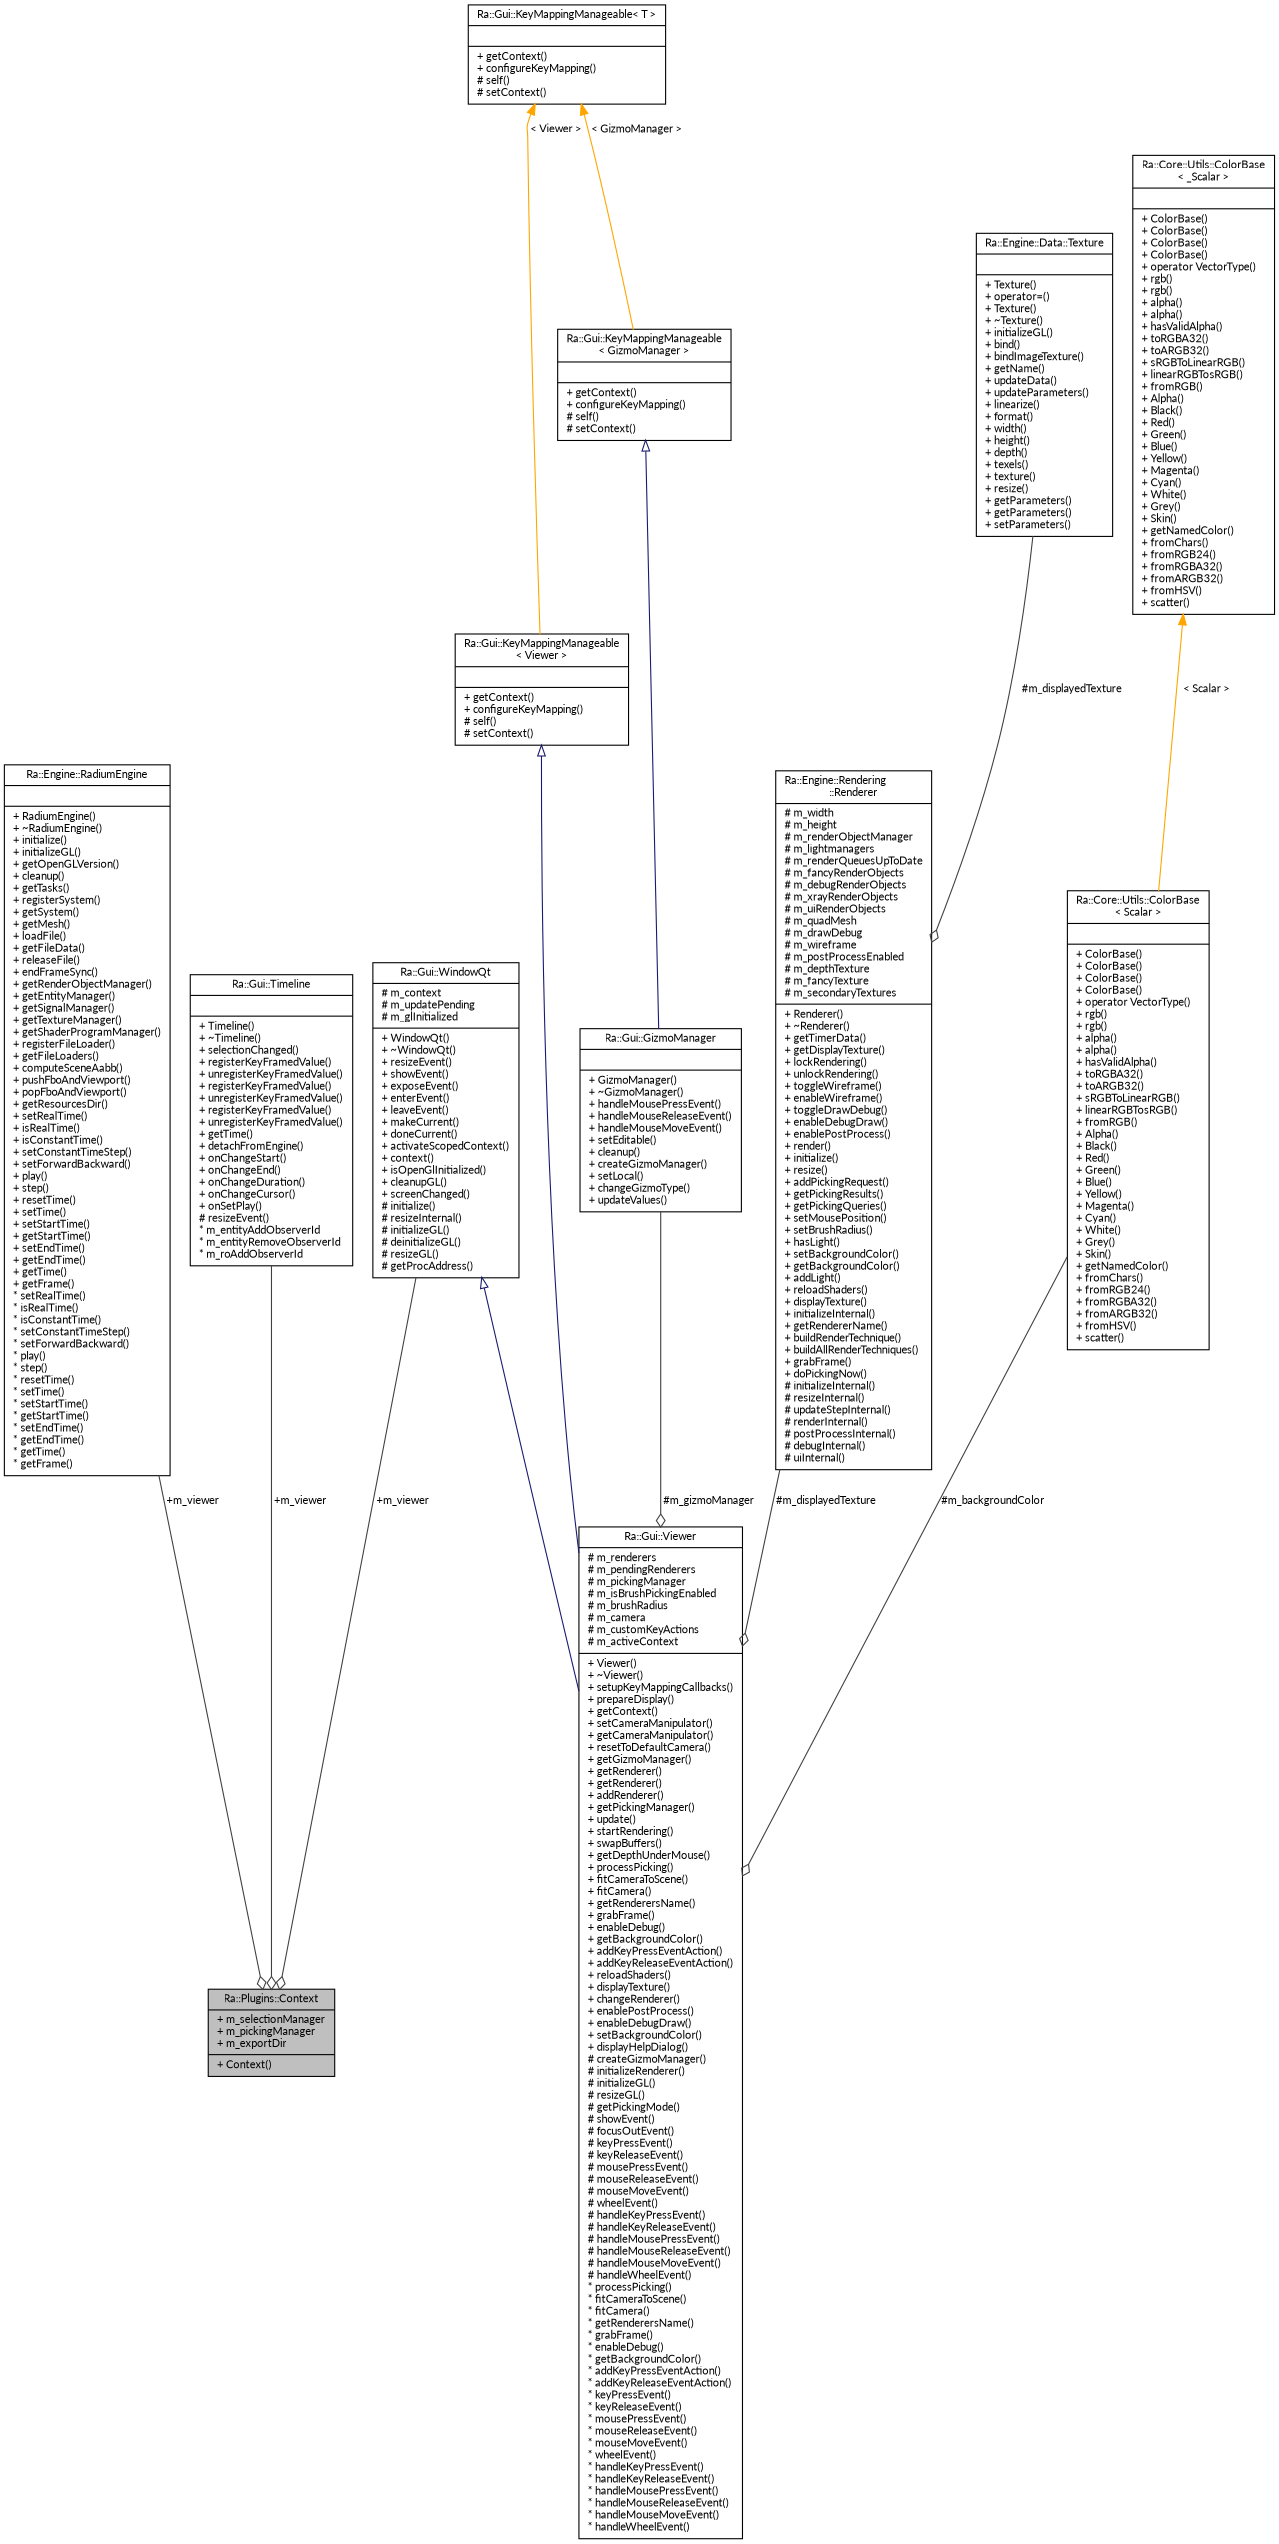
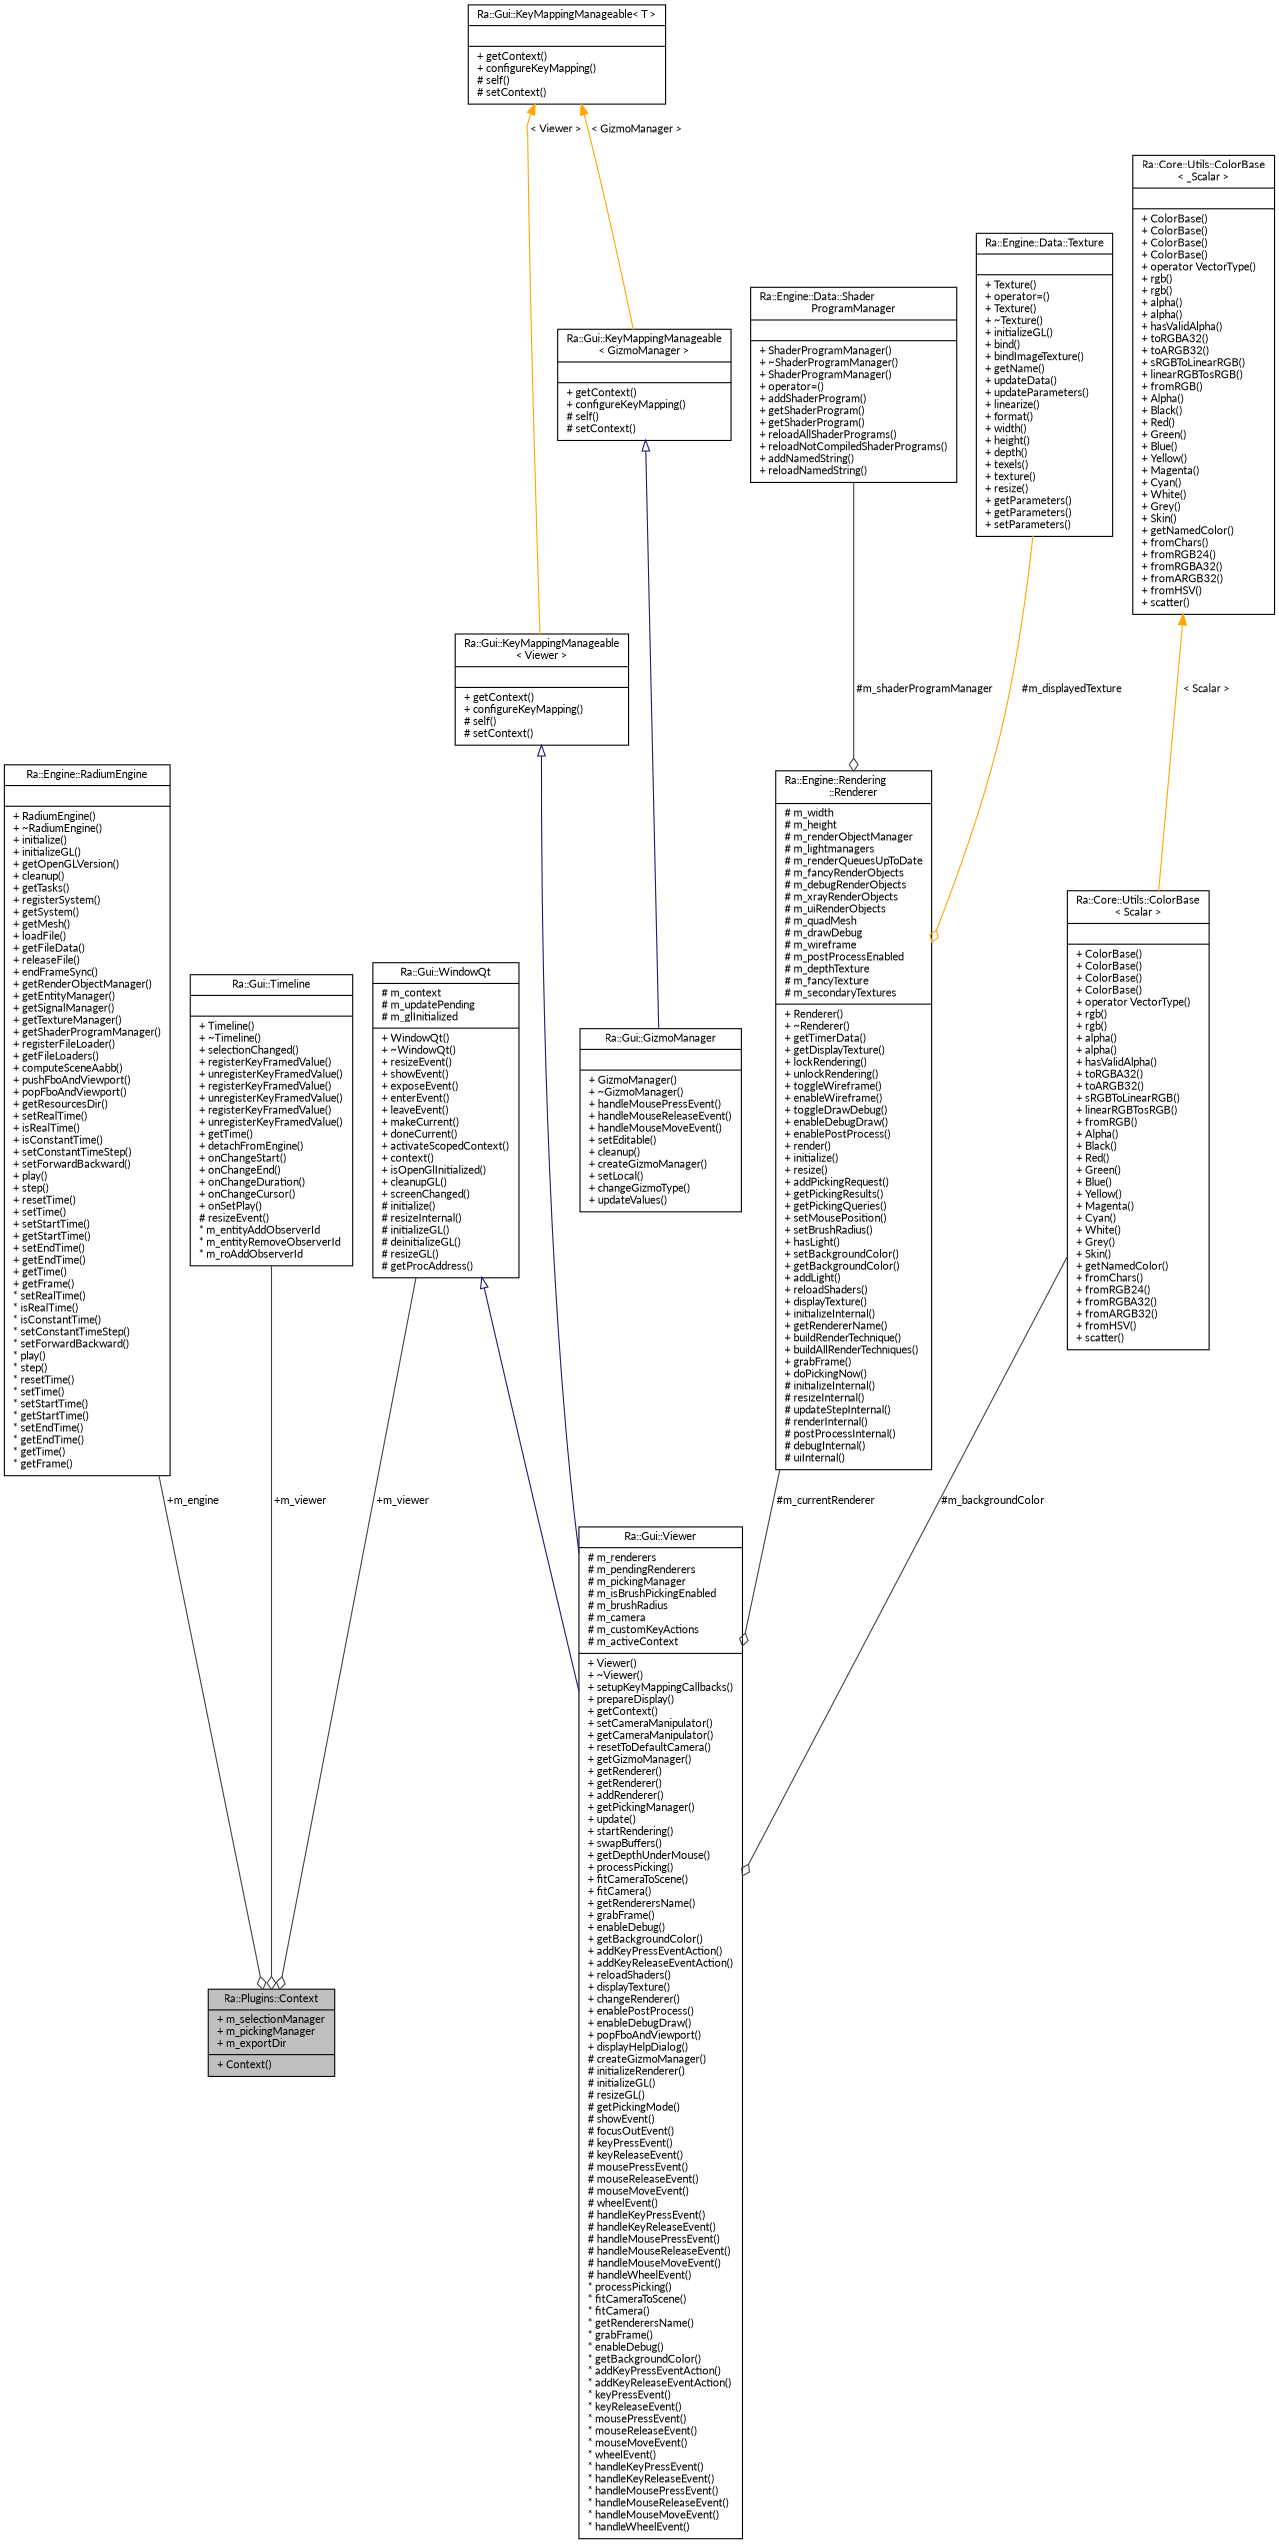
node "Ra::Engine::Data::Shader": added
edge "Ra::Engine::Data::Texture" -> "Ra::Engine::Rendering": color grey25 -> orange
edge "Ra::Gui::GizmoManager" -> "Ra::Gui::Viewer": removed, label "#m_gizmoManager"
edge "Ra::Engine::RadiumEngine" -> "Ra::Plugins::Context": label " +m_viewer" -> " +m_engine"
edge "Ra::Engine::Rendering" -> "Ra::Gui::Viewer": label " #m_displayedTexture" -> " #m_currentRenderer"
node "Ra::Gui::Viewer": text "+ setBackgroundColor()" -> "+ popFboAndViewport()"
